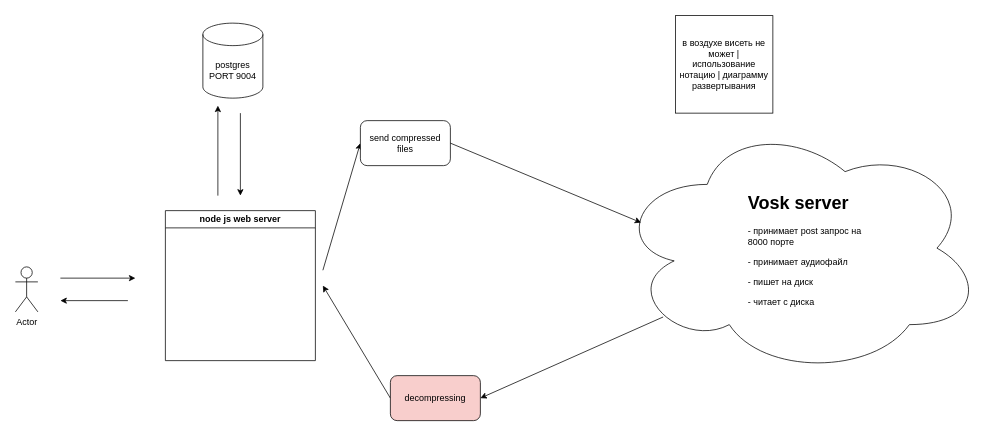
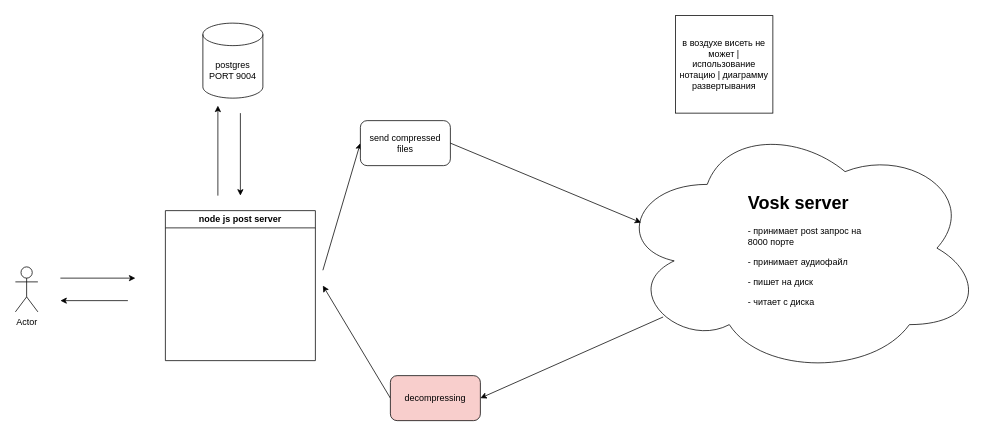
node "node js web server": label "node js web server" -> "node js post server"
